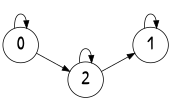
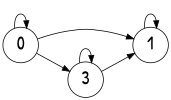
edge "0" -> "1": added
node "2": label "2" -> "3"
